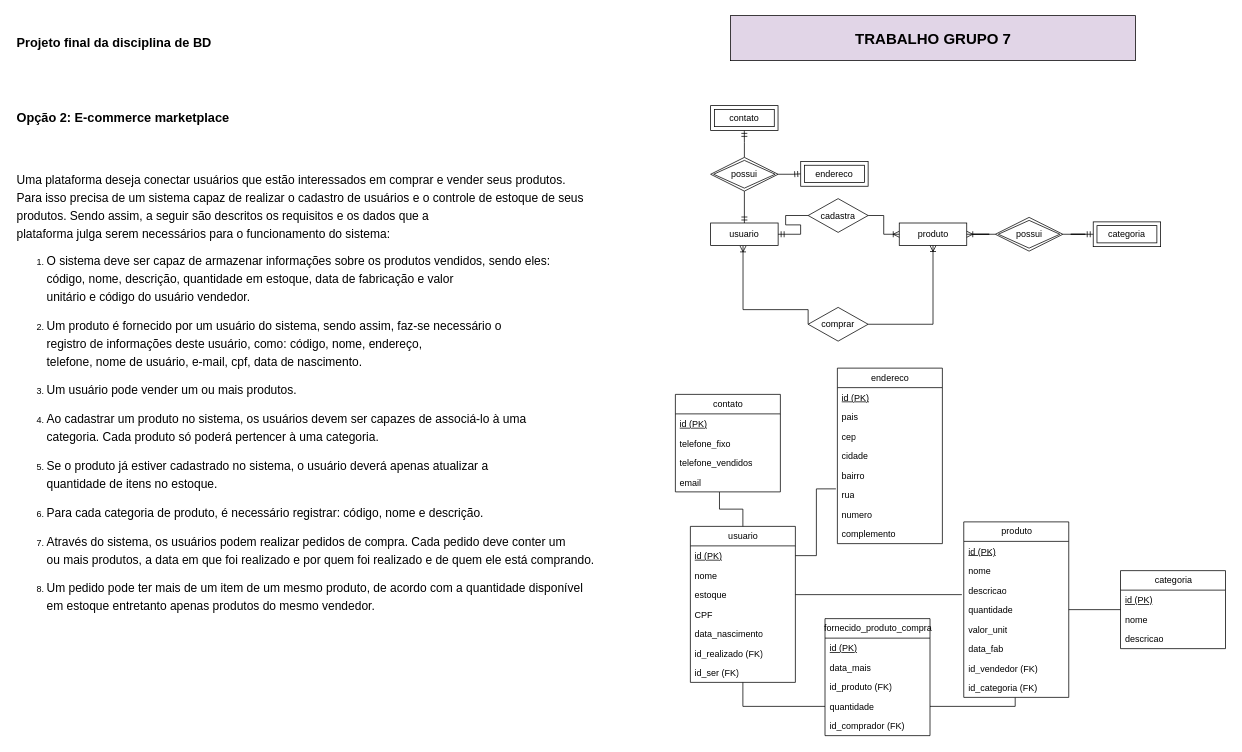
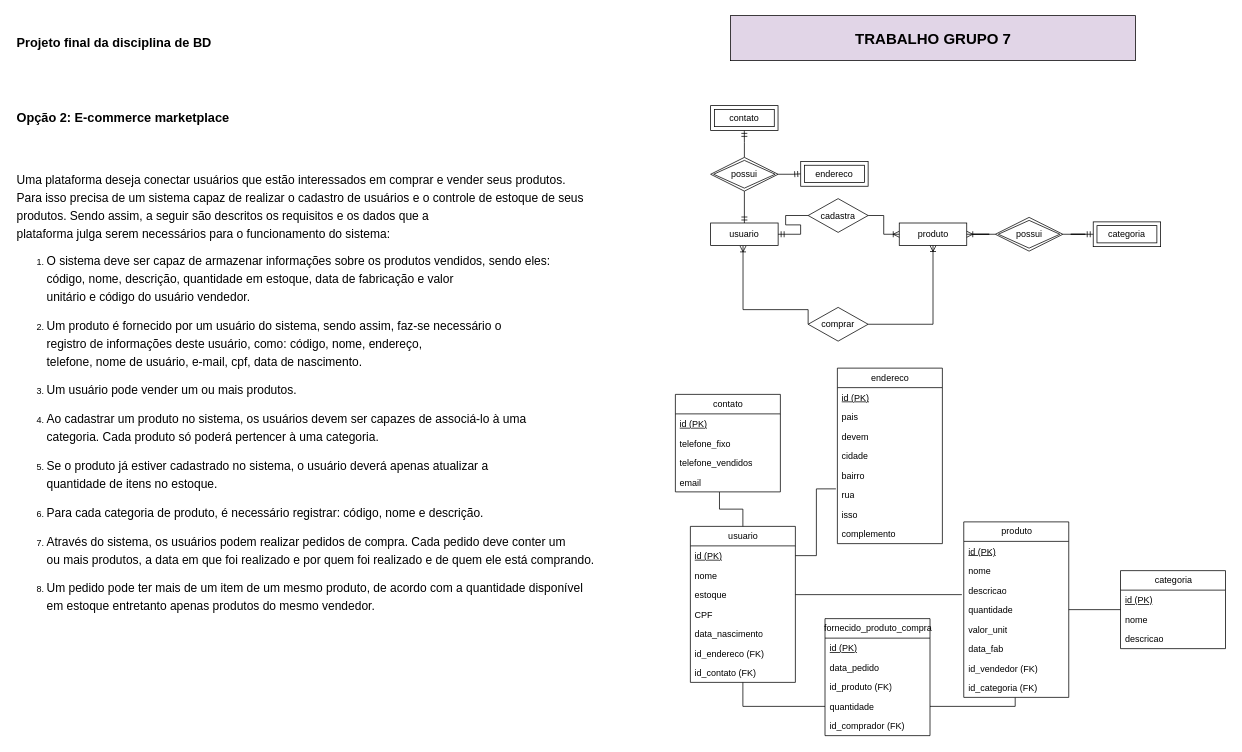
node "cep": label "cep" -> "devem"
node "numero": label "numero" -> "isso"
node "id_realizado (FK)": label "id_realizado (FK)" -> "id_endereco (FK)"
node "data_mais": label "data_mais" -> "data_pedido"
node "id_ser (FK)": label "id_ser (FK)" -> "id_contato (FK)"
